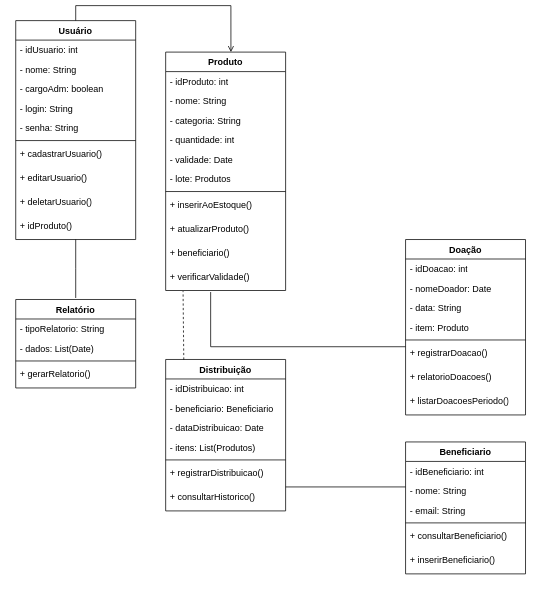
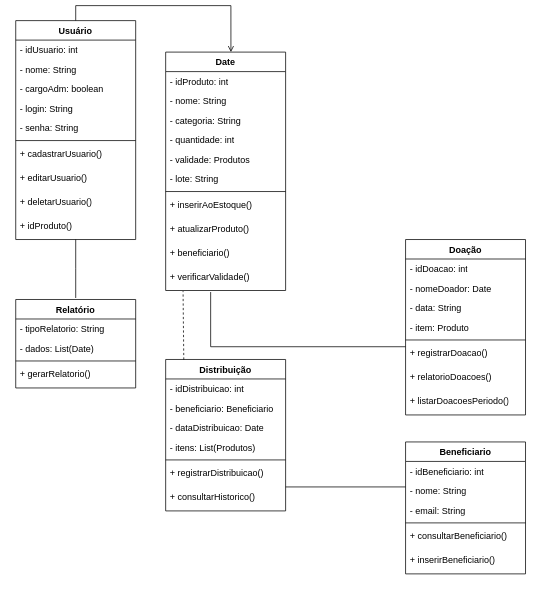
node "Produto": label "Produto" -> "Date"
node "- validade: Date": label "- validade: Date" -> "- validade: Produtos"
node "- lote: Produtos": label "- lote: Produtos" -> "- lote: String"
